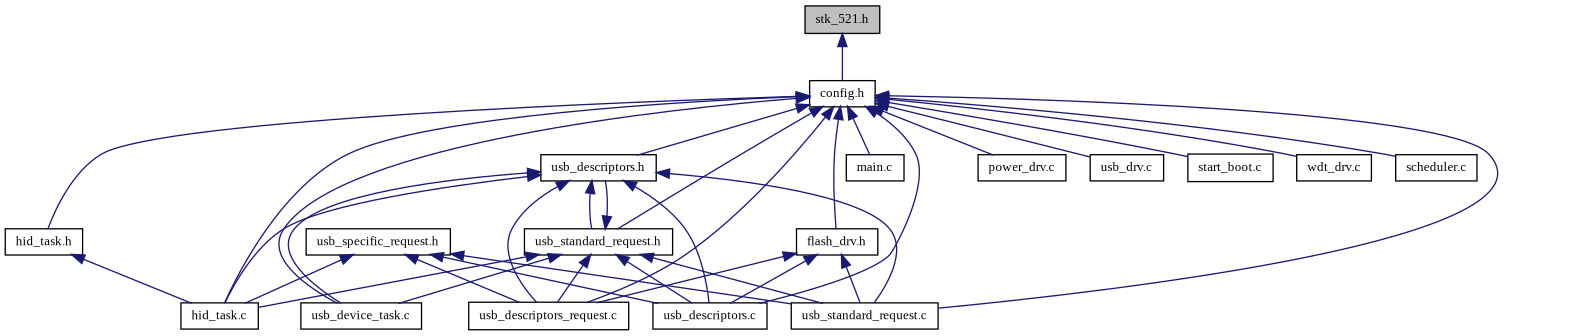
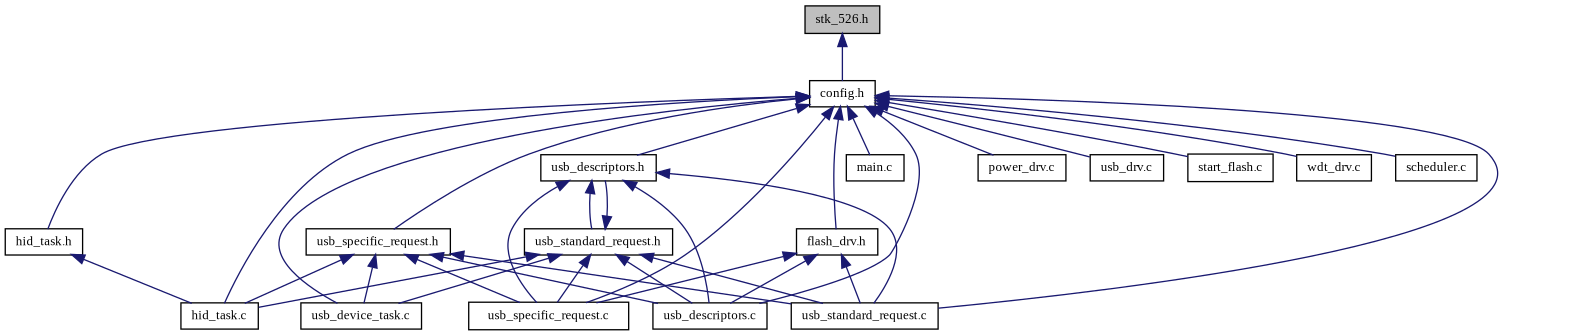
node "stk_521.h": label "stk_521.h" -> "stk_526.h"
edge "usb_standard_request.h" -> "config.h": now "usb_specific_request.h" -> "config.h"
node "start_boot.c": label "start_boot.c" -> "start_flash.c"
edge "hid_task.c" -> "usb_descriptors.h": removed
edge "usb_device_task.c" -> "usb_descriptors.h": now "usb_device_task.c" -> "usb_specific_request.h"
node "usb_descriptors_request.c": label "usb_descriptors_request.c" -> "usb_specific_request.c"
